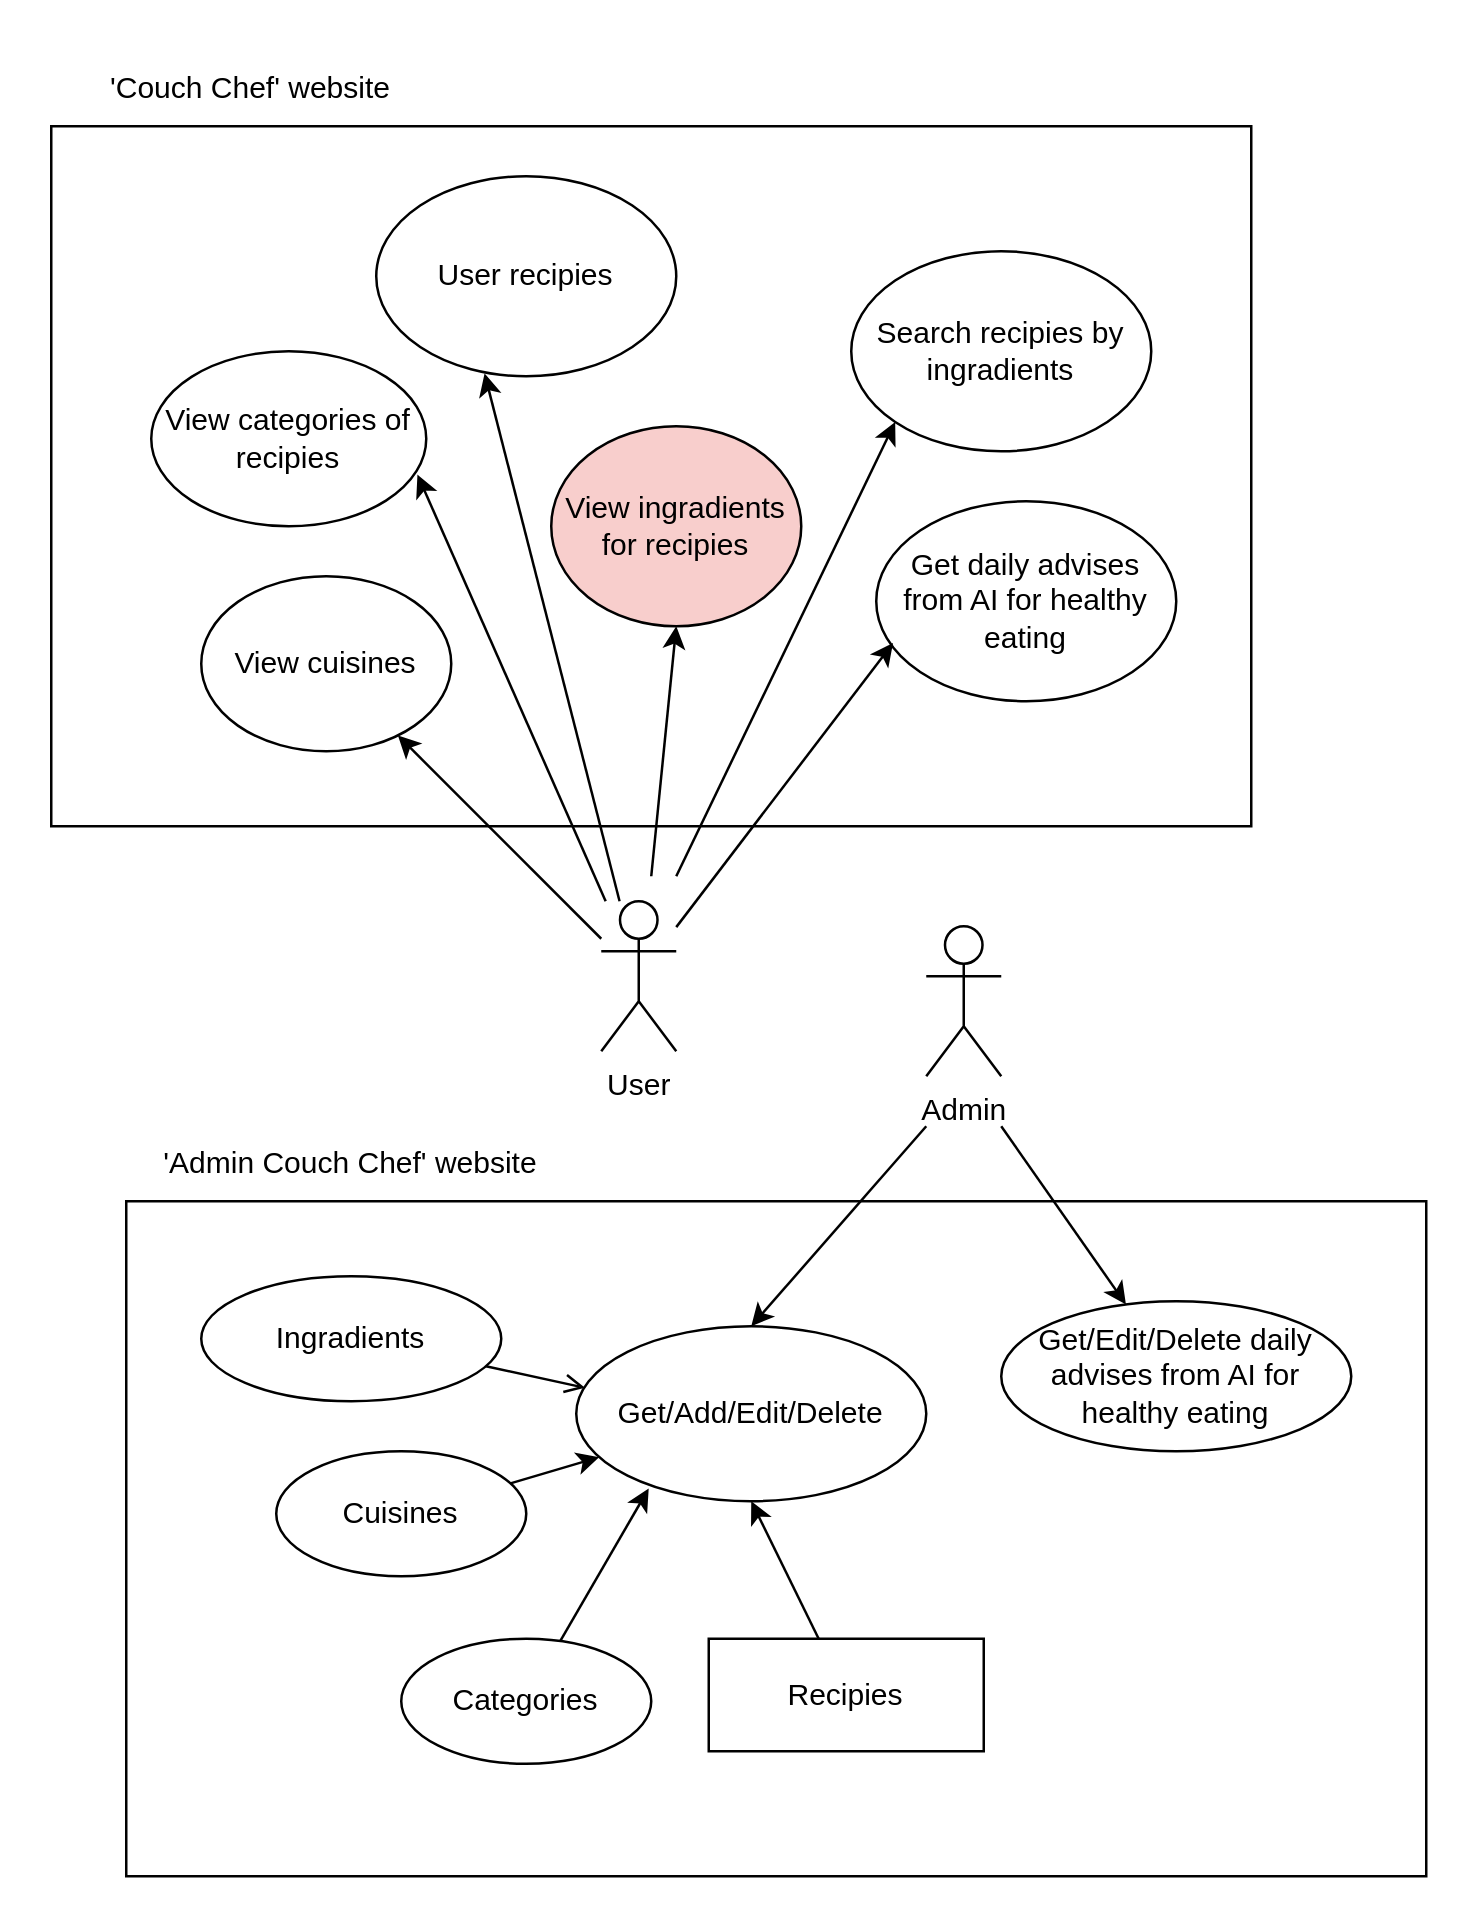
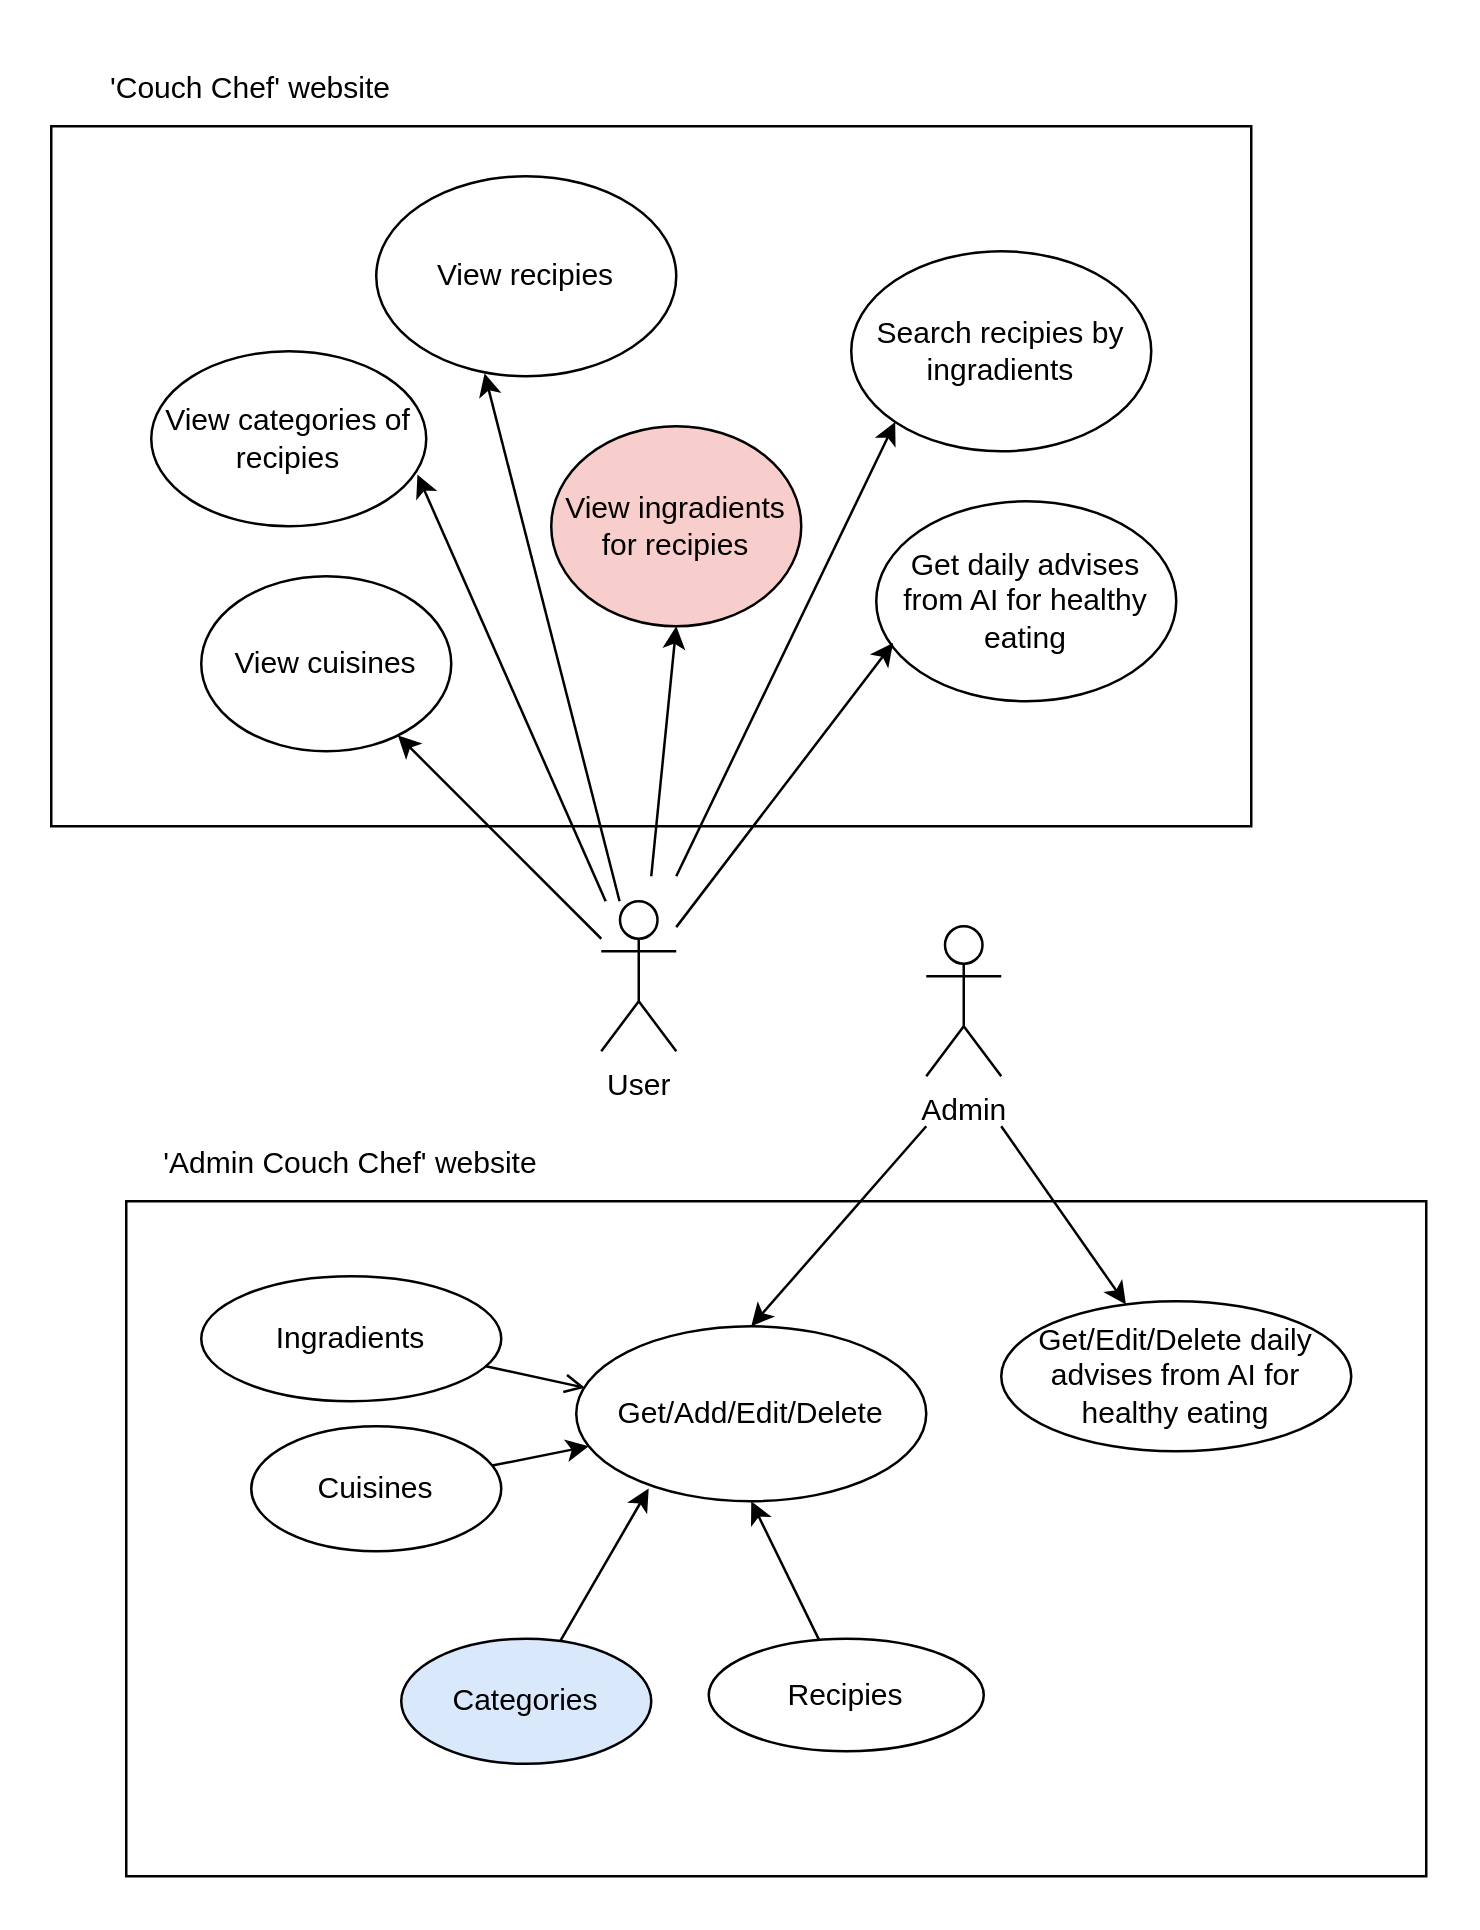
node "User recipies": label "User recipies" -> "View recipies"
node "Cuisines": moved (401, 1514) -> (376, 1489)
node "Recipies": shape rectangle -> ellipse
node "Categories": fillcolor #ffffff -> #dae8fc
